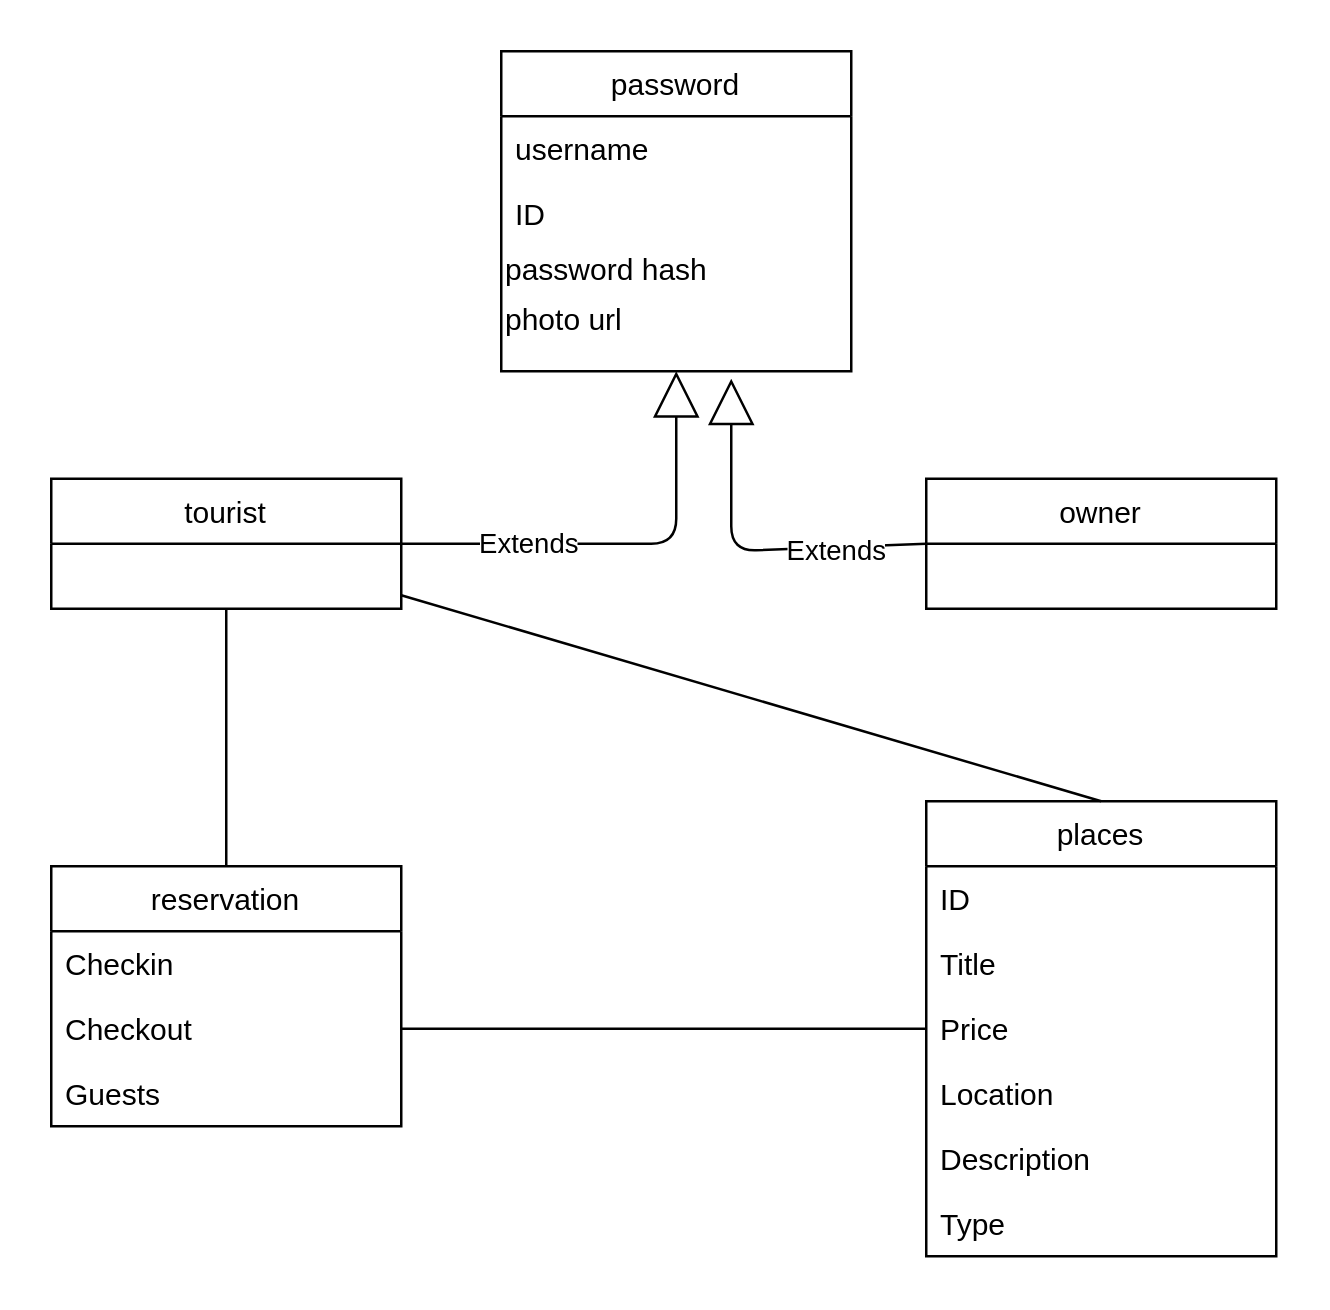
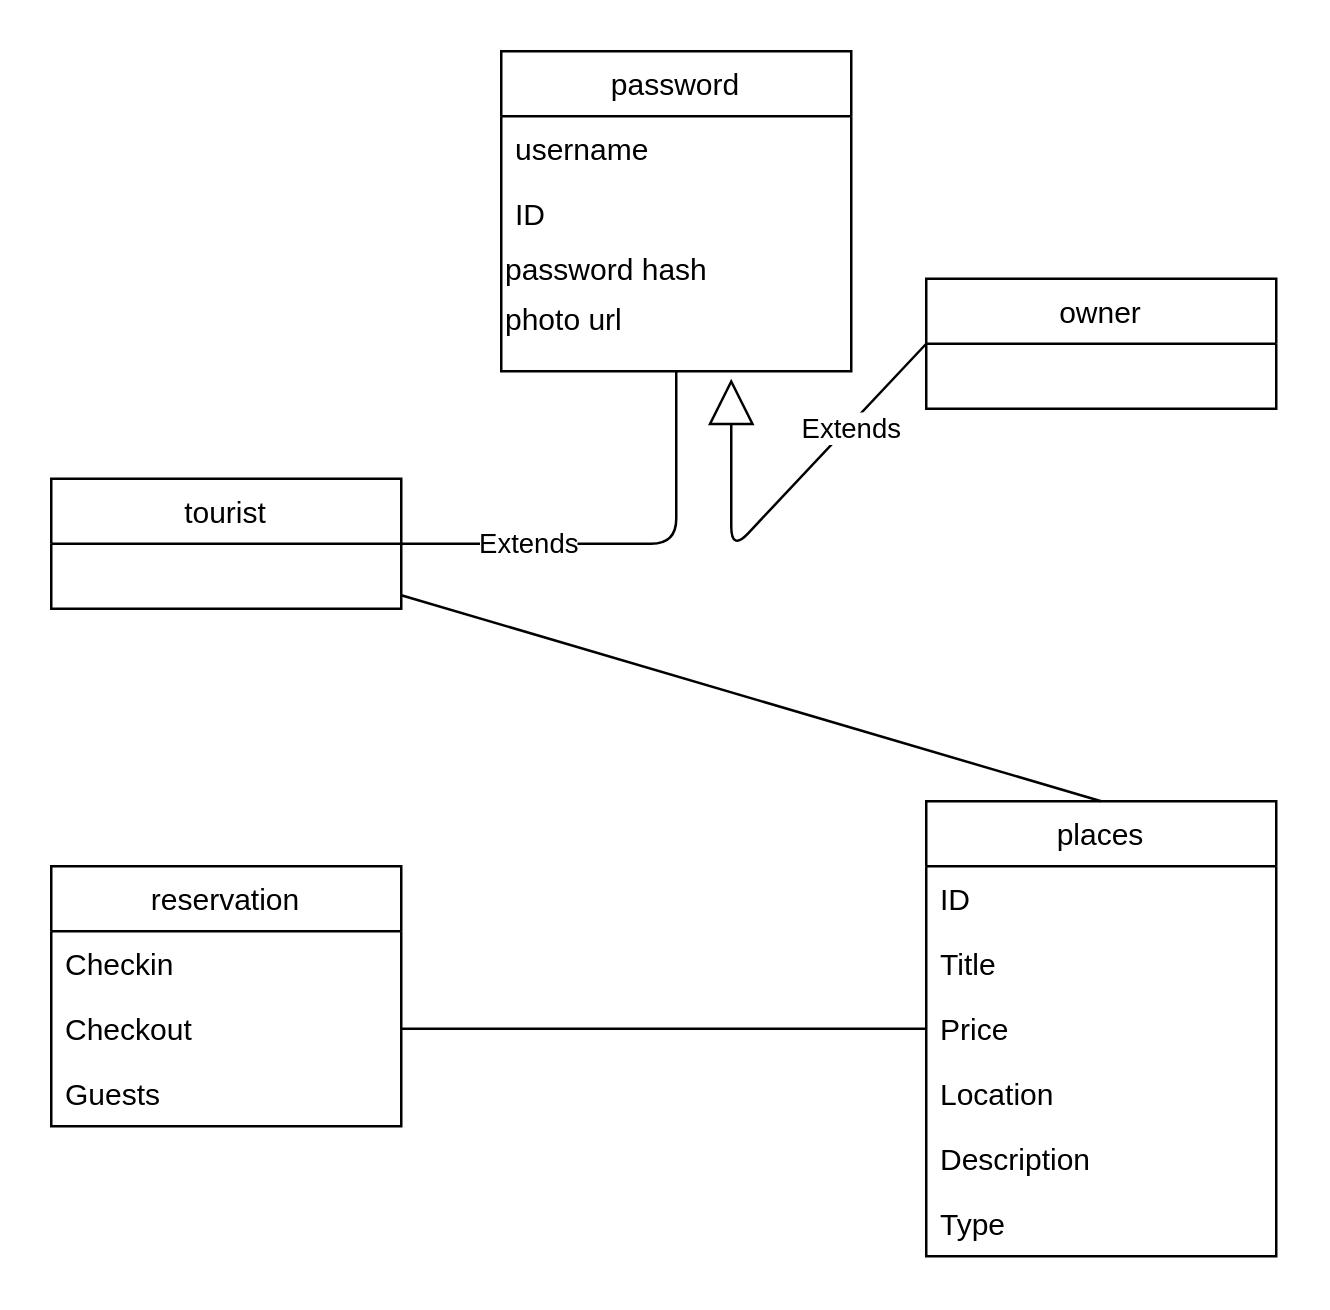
edge "tourist" -> "password": arrowhead block -> none
node "owner": moved (1101, 544) -> (1101, 344)
edge "tourist" -- "reservation": removed
